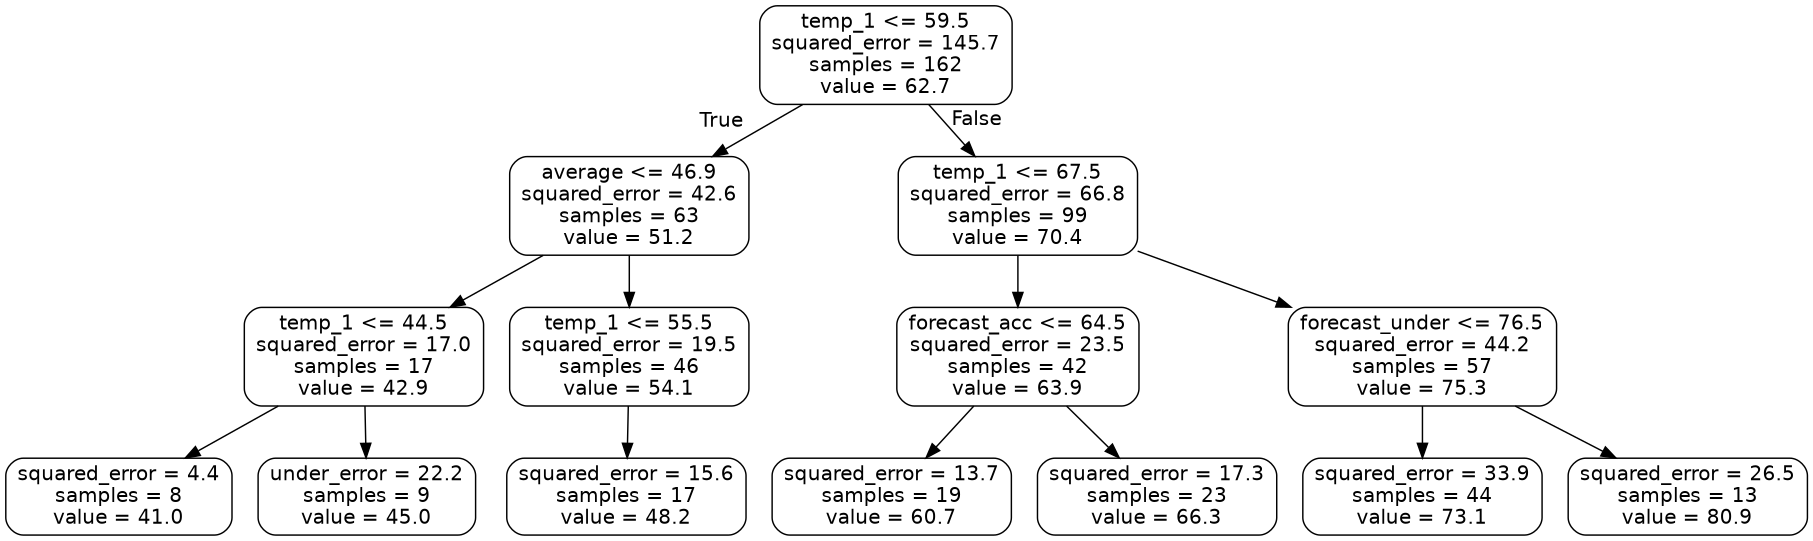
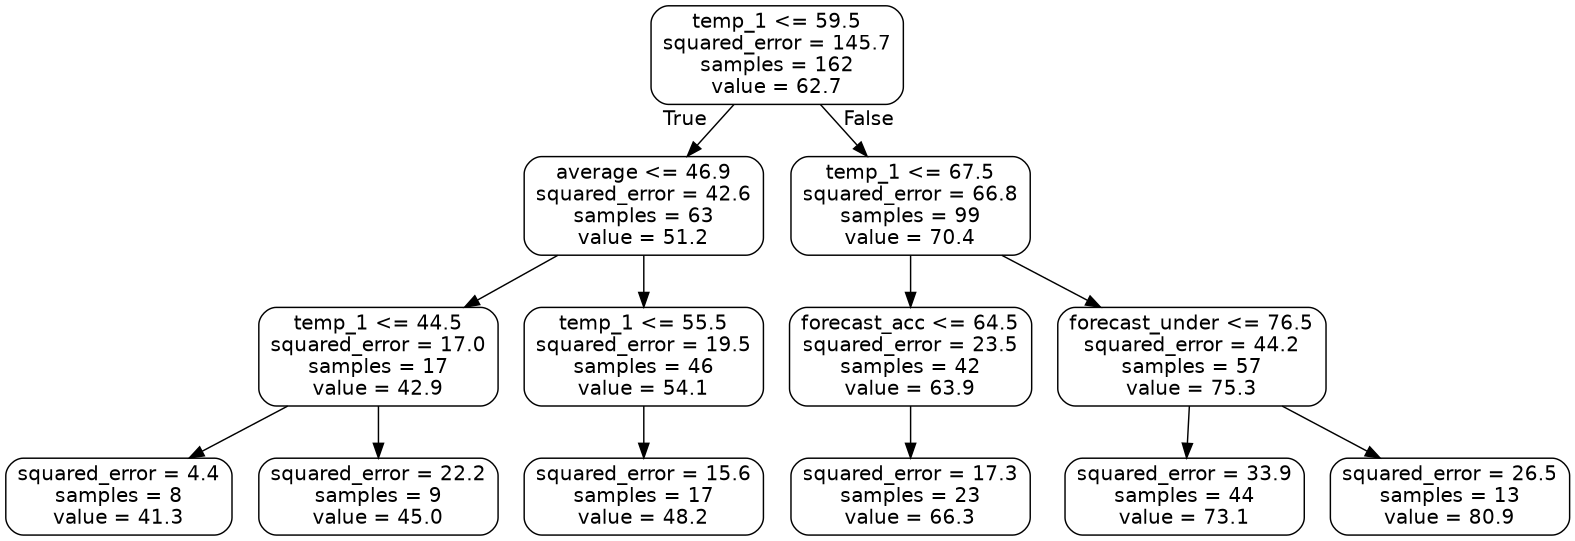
node "squared_error = 4.4 samples = 8 value = 41.0": label "squared_error = 4.4 samples = 8 value = 41.0" -> "squared_error = 4.4 samples = 8 value = 41.3"
node "under_error = 22.2 samples = 9 value = 45.0": label "under_error = 22.2 samples = 9 value = 45.0" -> "squared_error = 22.2 samples = 9 value = 45.0"
node "squared_error = 13.7 samples = 19 value = 60.7": removed
